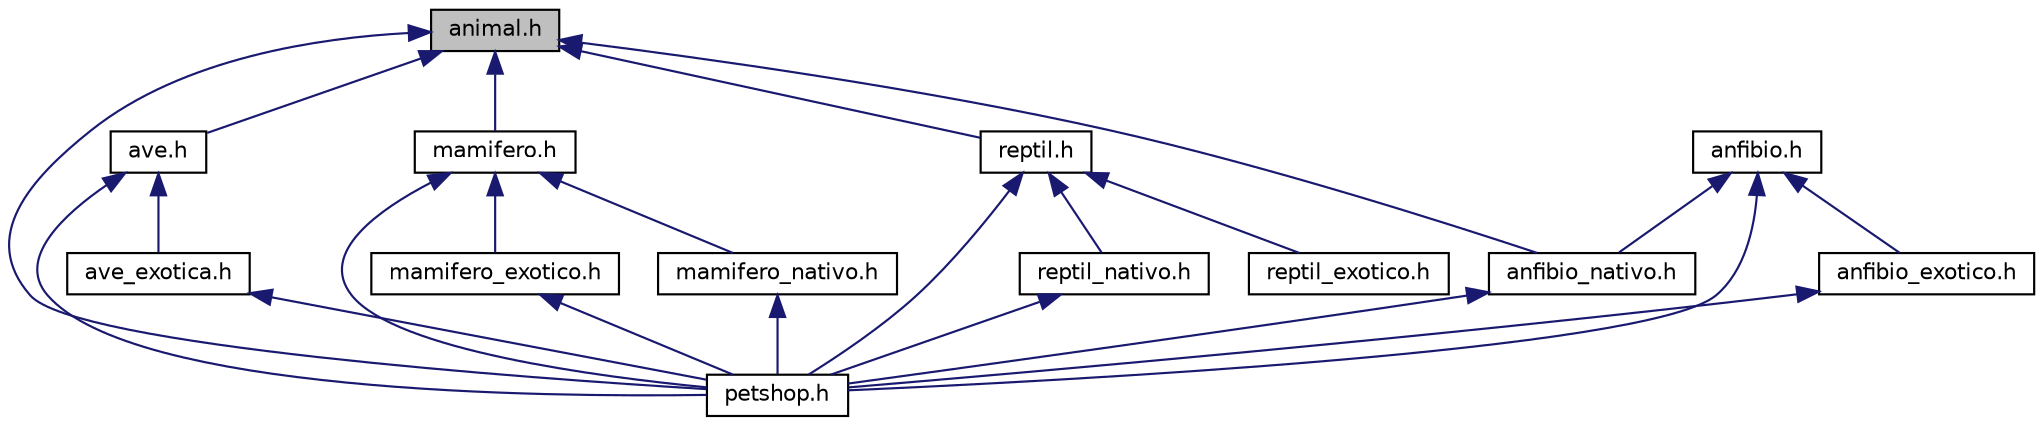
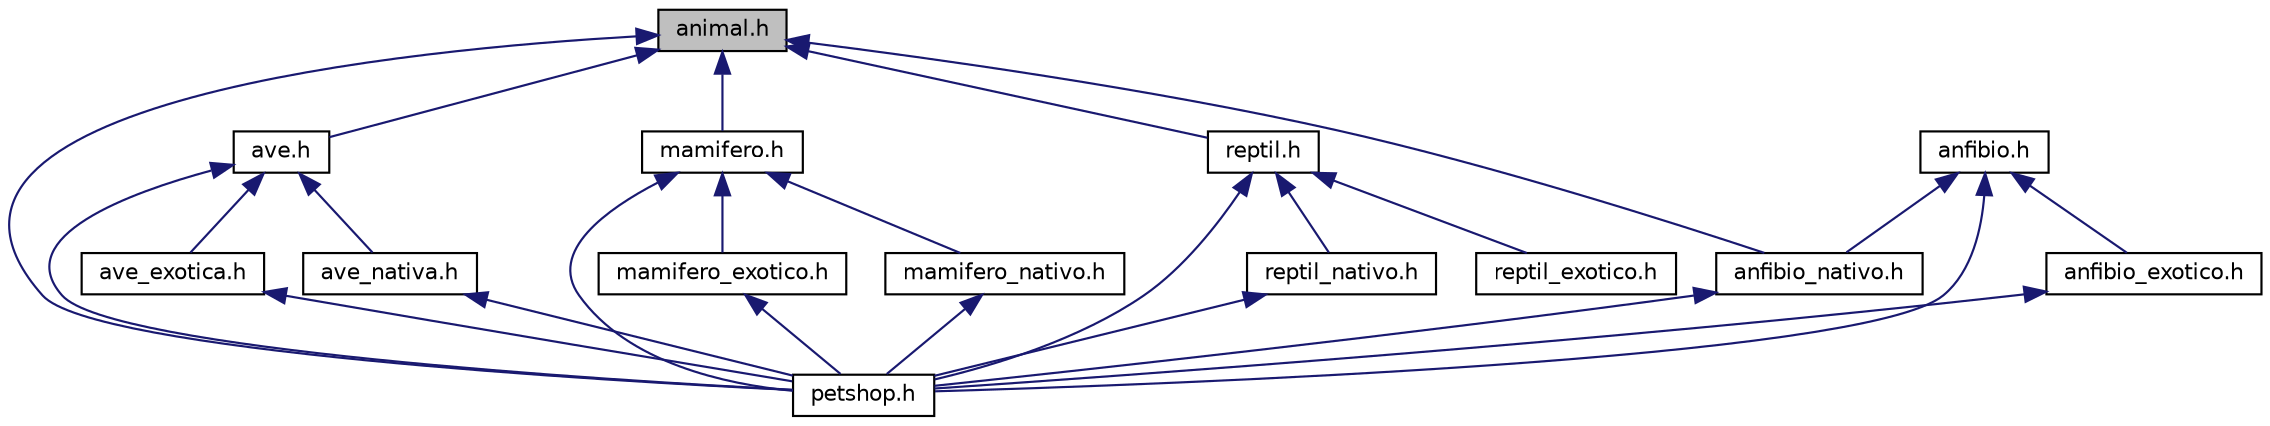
node "ave_nativa.h": added
